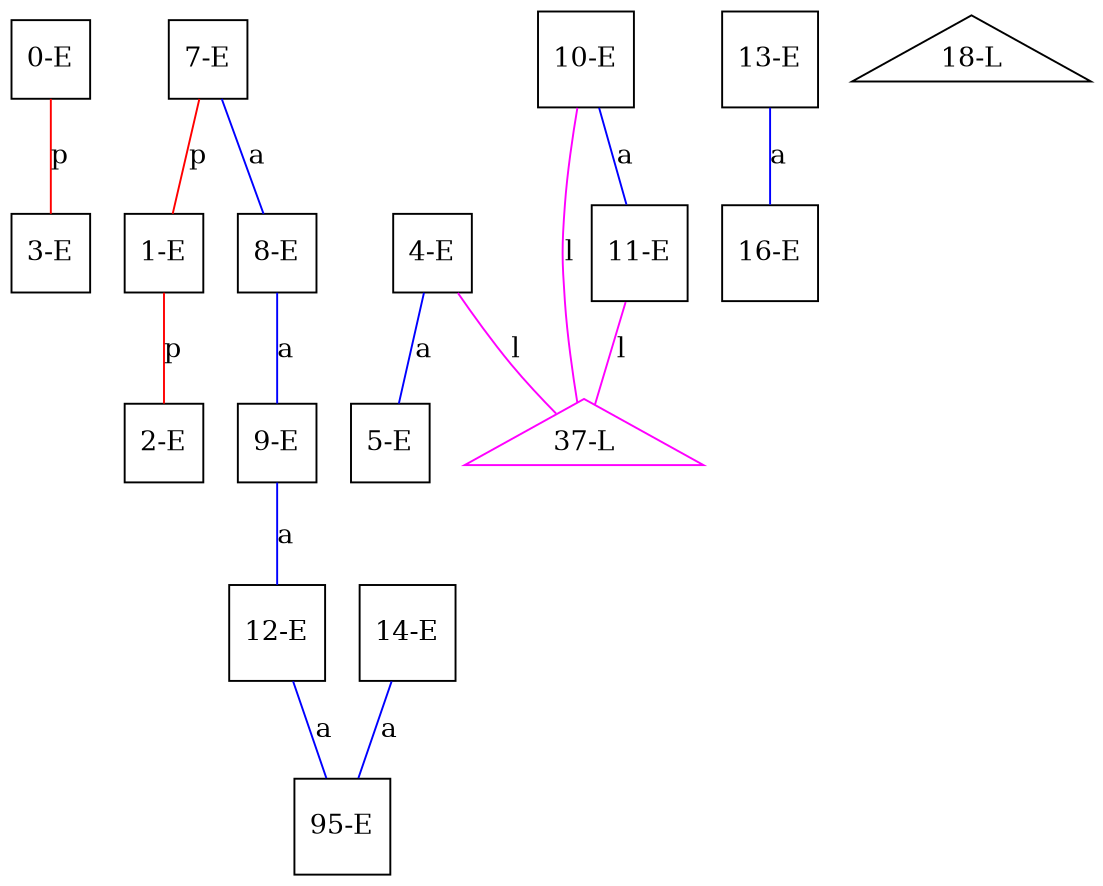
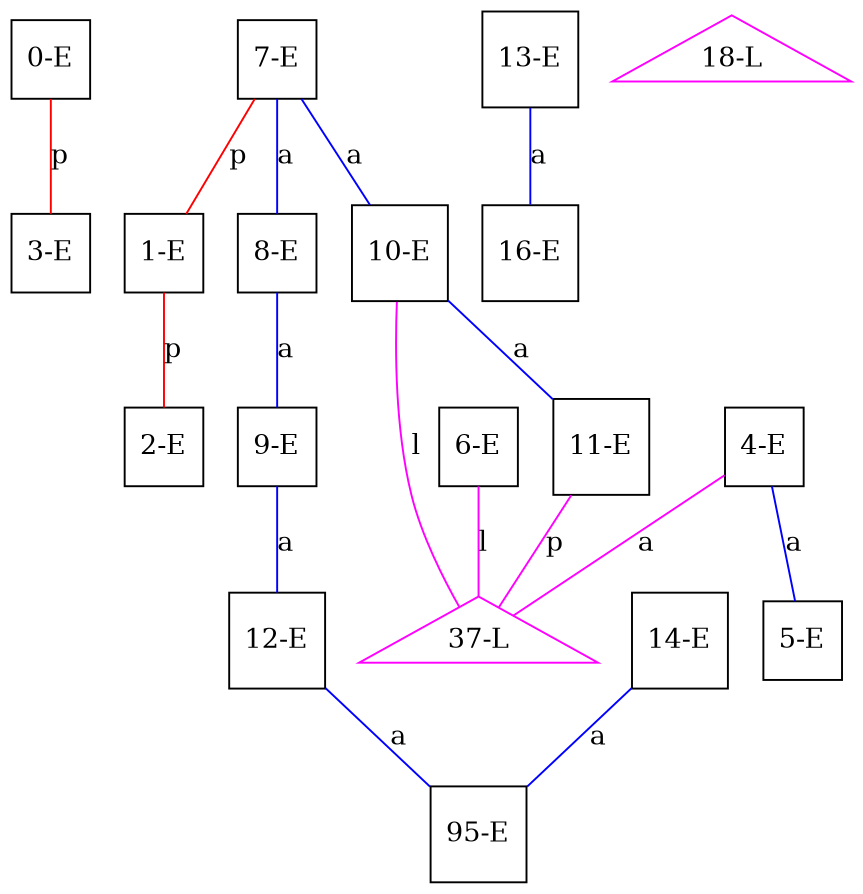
node "18-L": color black -> magenta
edge "7-E" -- "10-E": added, label "a"
edge "4-E" -- "37-L": label "l" -> "a"
edge "11-E" -- "37-L": label "l" -> "p"
node "6-E": added
